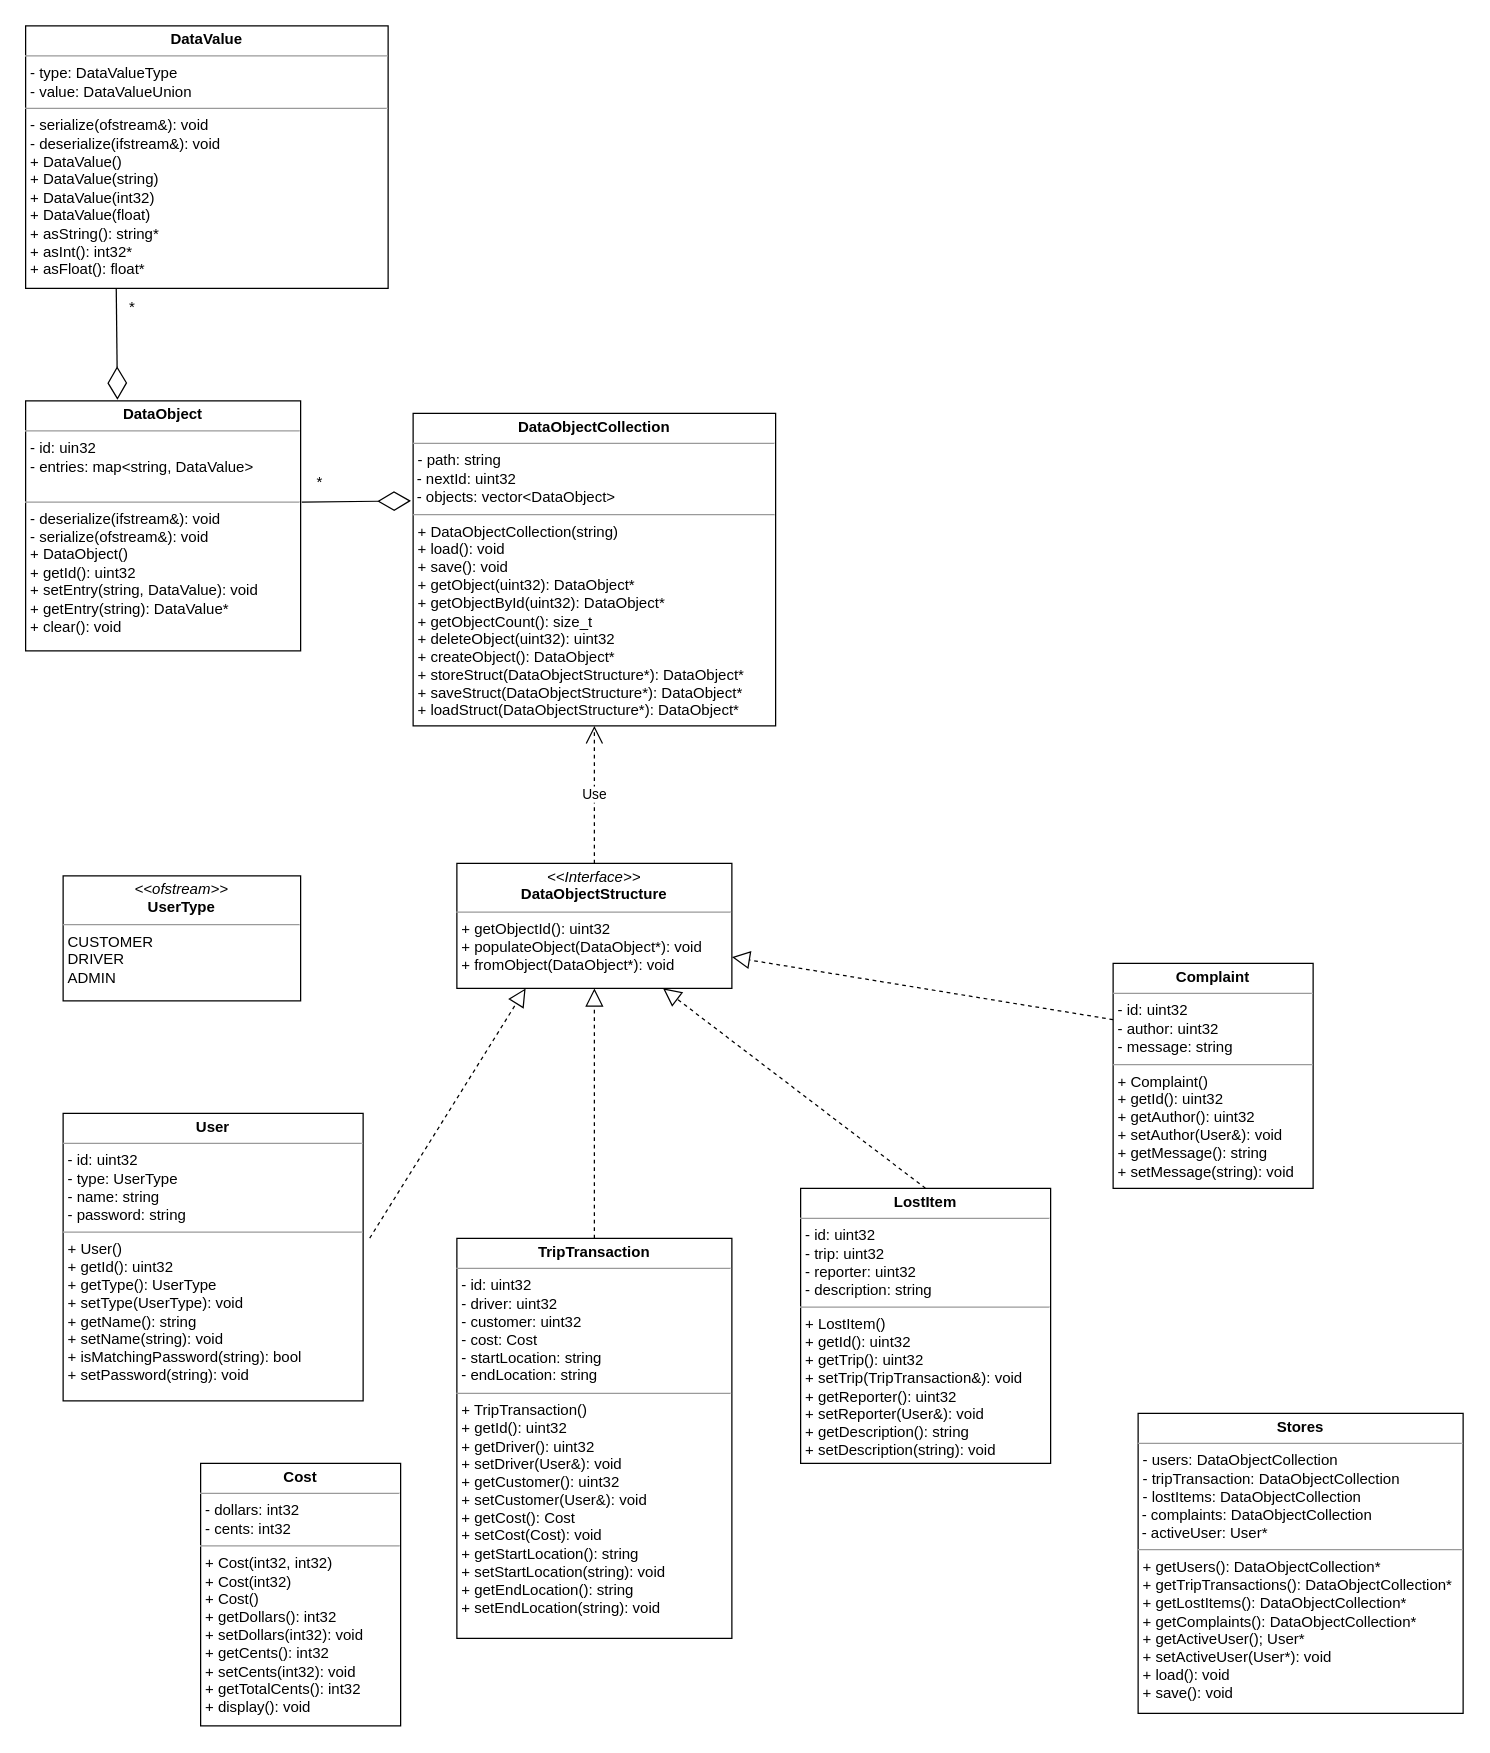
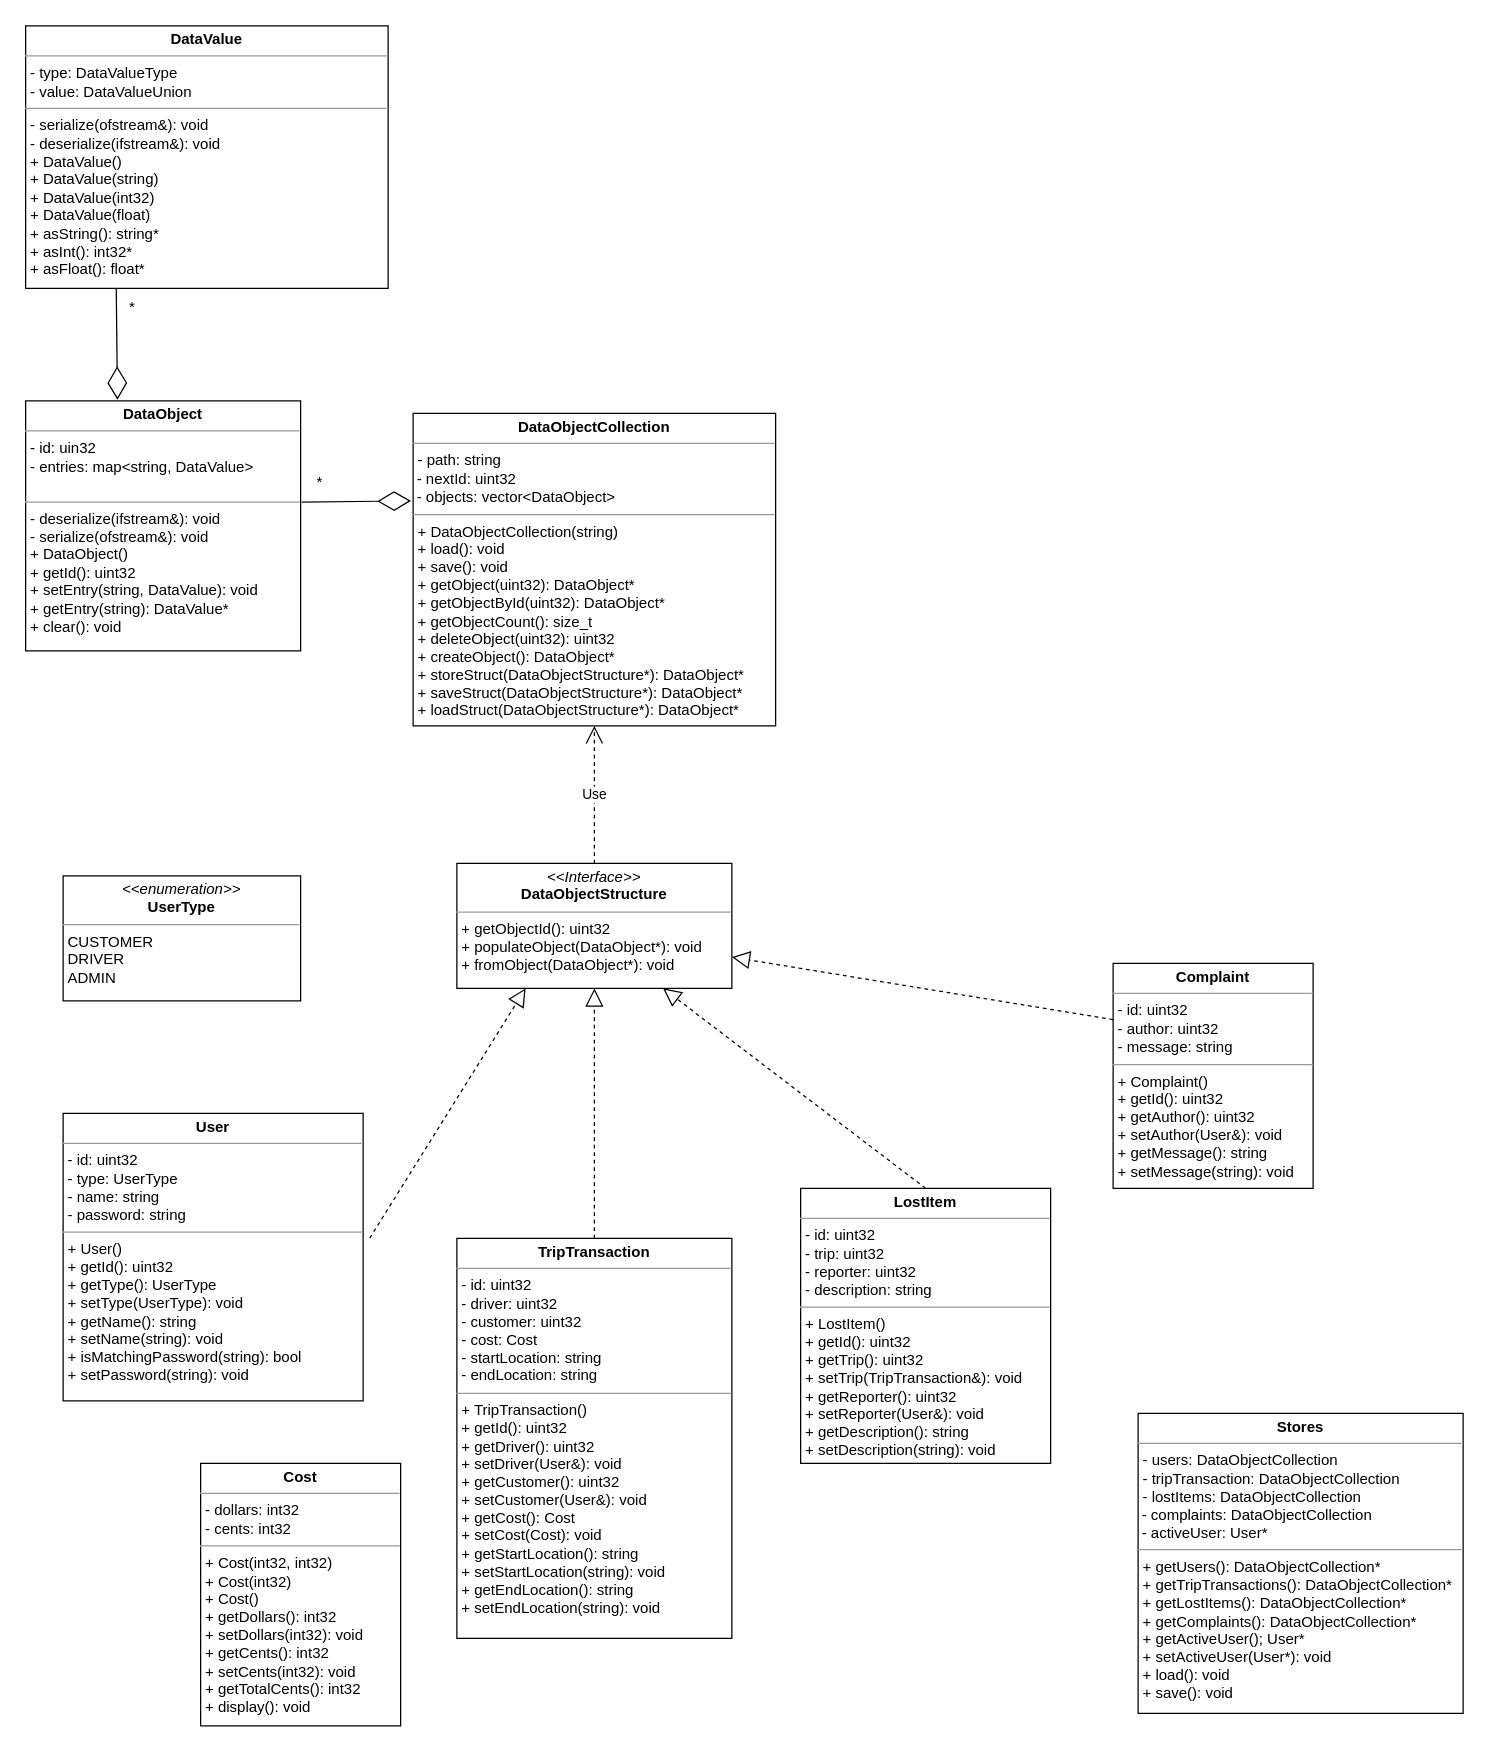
node "<<ofstream>> UserType CUSTOMER DRIVER ADMIN": label "<<ofstream>> UserType CUSTOMER DRIVER ADMIN" -> "<<enumeration>> UserType CUSTOMER DRIVER ADMIN"
